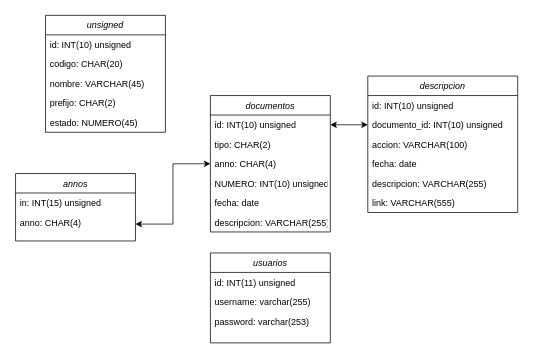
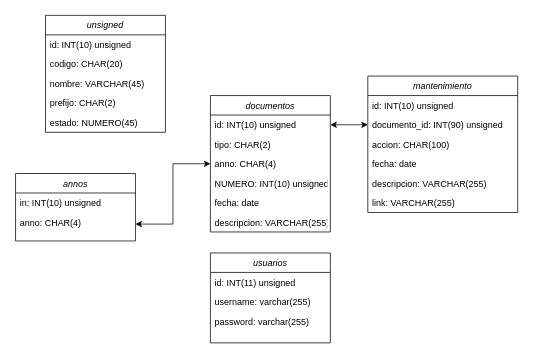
node "descripcion": label "descripcion" -> "mantenimiento"
node "documento_id: INT(10) unsigned": label "documento_id: INT(10) unsigned" -> "documento_id: INT(90) unsigned"
node "accion: VARCHAR(100)": label "accion: VARCHAR(100)" -> "accion: CHAR(100)"
node "in: INT(15) unsigned": label "in: INT(15) unsigned" -> "in: INT(10) unsigned"
node "link: VARCHAR(555)": label "link: VARCHAR(555)" -> "link: VARCHAR(255)"
node "password: varchar(253)": label "password: varchar(253)" -> "password: varchar(255)"
